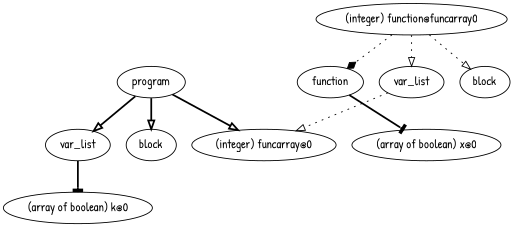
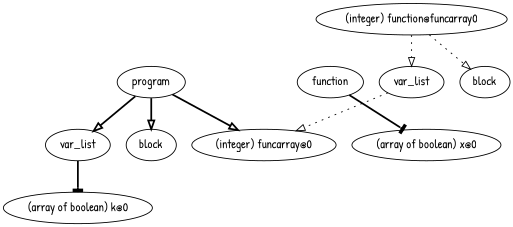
edge "(integer) function@funcarray0" -> "function": removed
